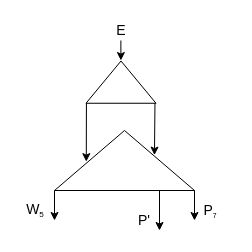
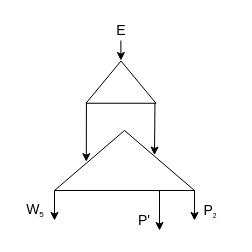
node "P7": label "P7" -> "P2"
